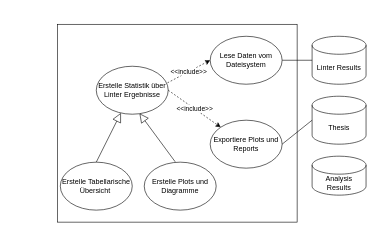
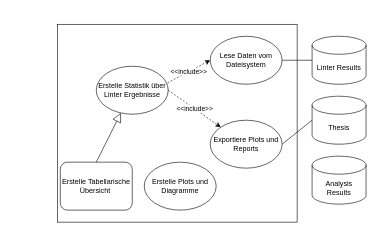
edge "Erstelle Plots und Diagramme" -> "Erstelle Statistik über Linter Ergebnisse": removed
node "Analysis Results": size 54x39 -> 54x48
node "Erstelle Tabellarische Übersicht": shape ellipse -> rounded rectangle
